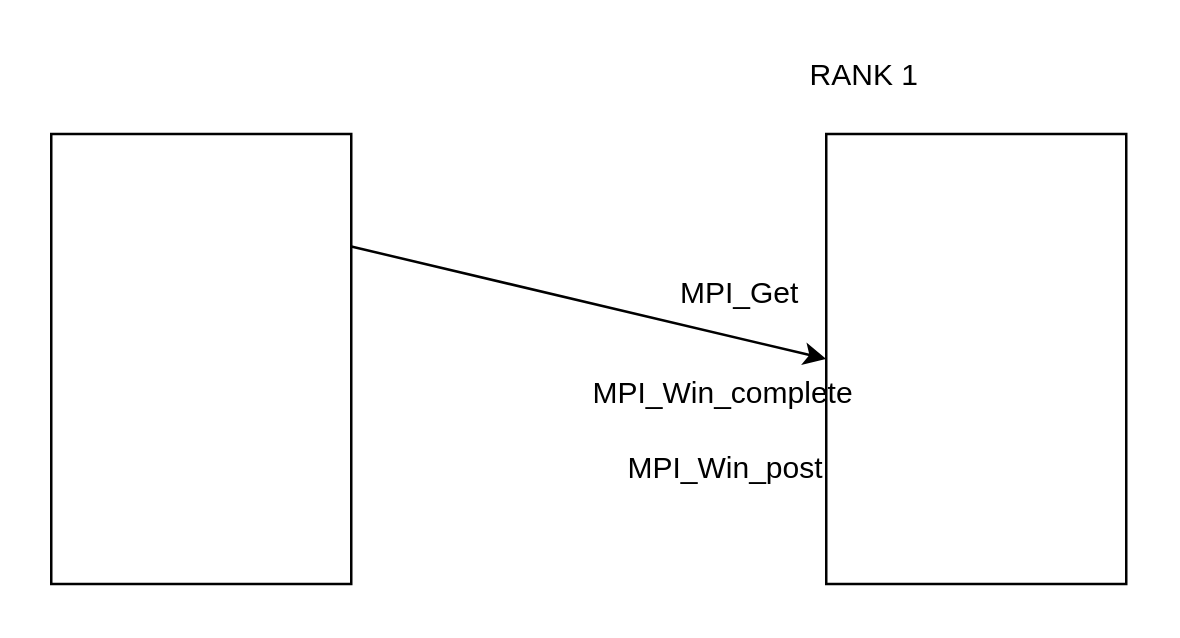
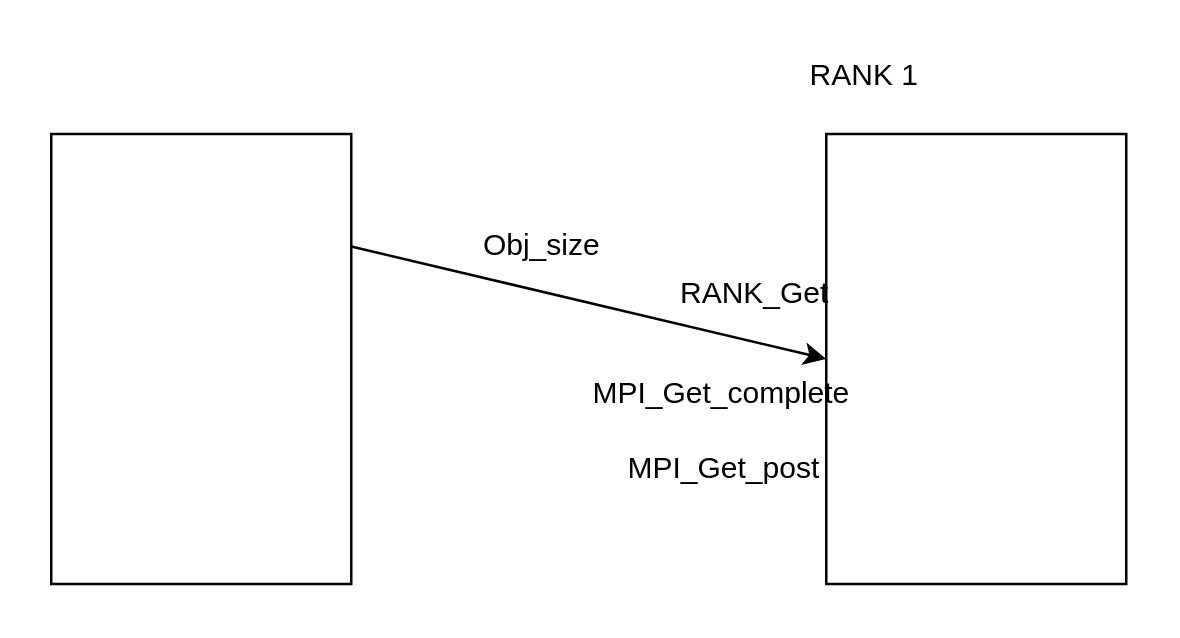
node "Obj_size": added
node "MPI_Get": label "MPI_Get" -> "RANK_Get"
node "MPI_Win_complete": label "MPI_Win_complete" -> "MPI_Get_complete"
node "MPI_Win_post": label "MPI_Win_post" -> "MPI_Get_post"
